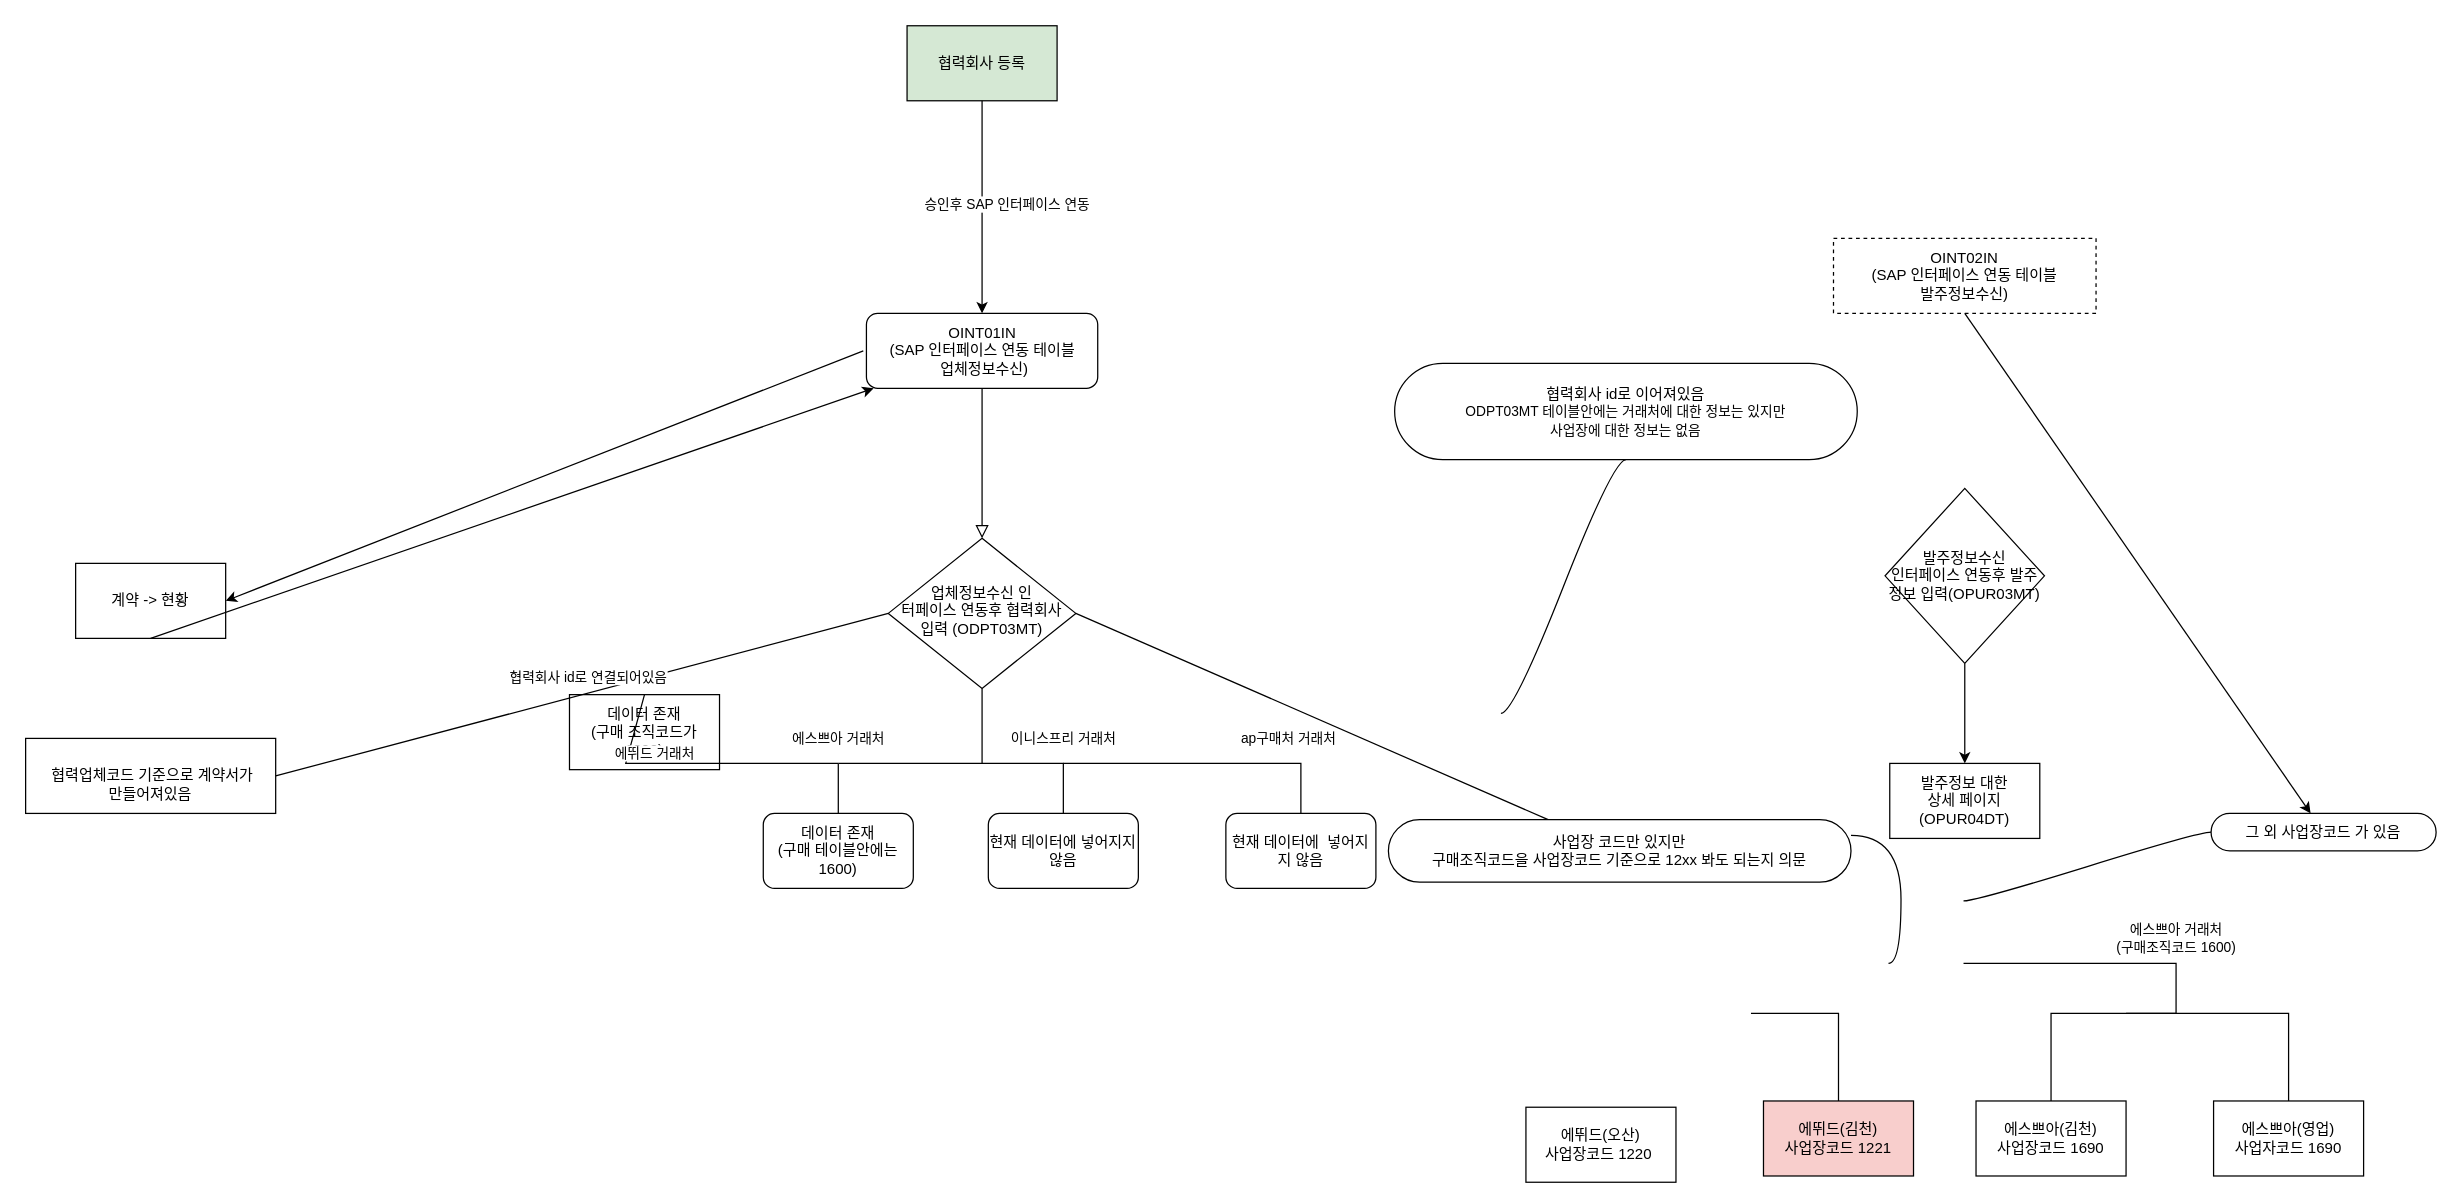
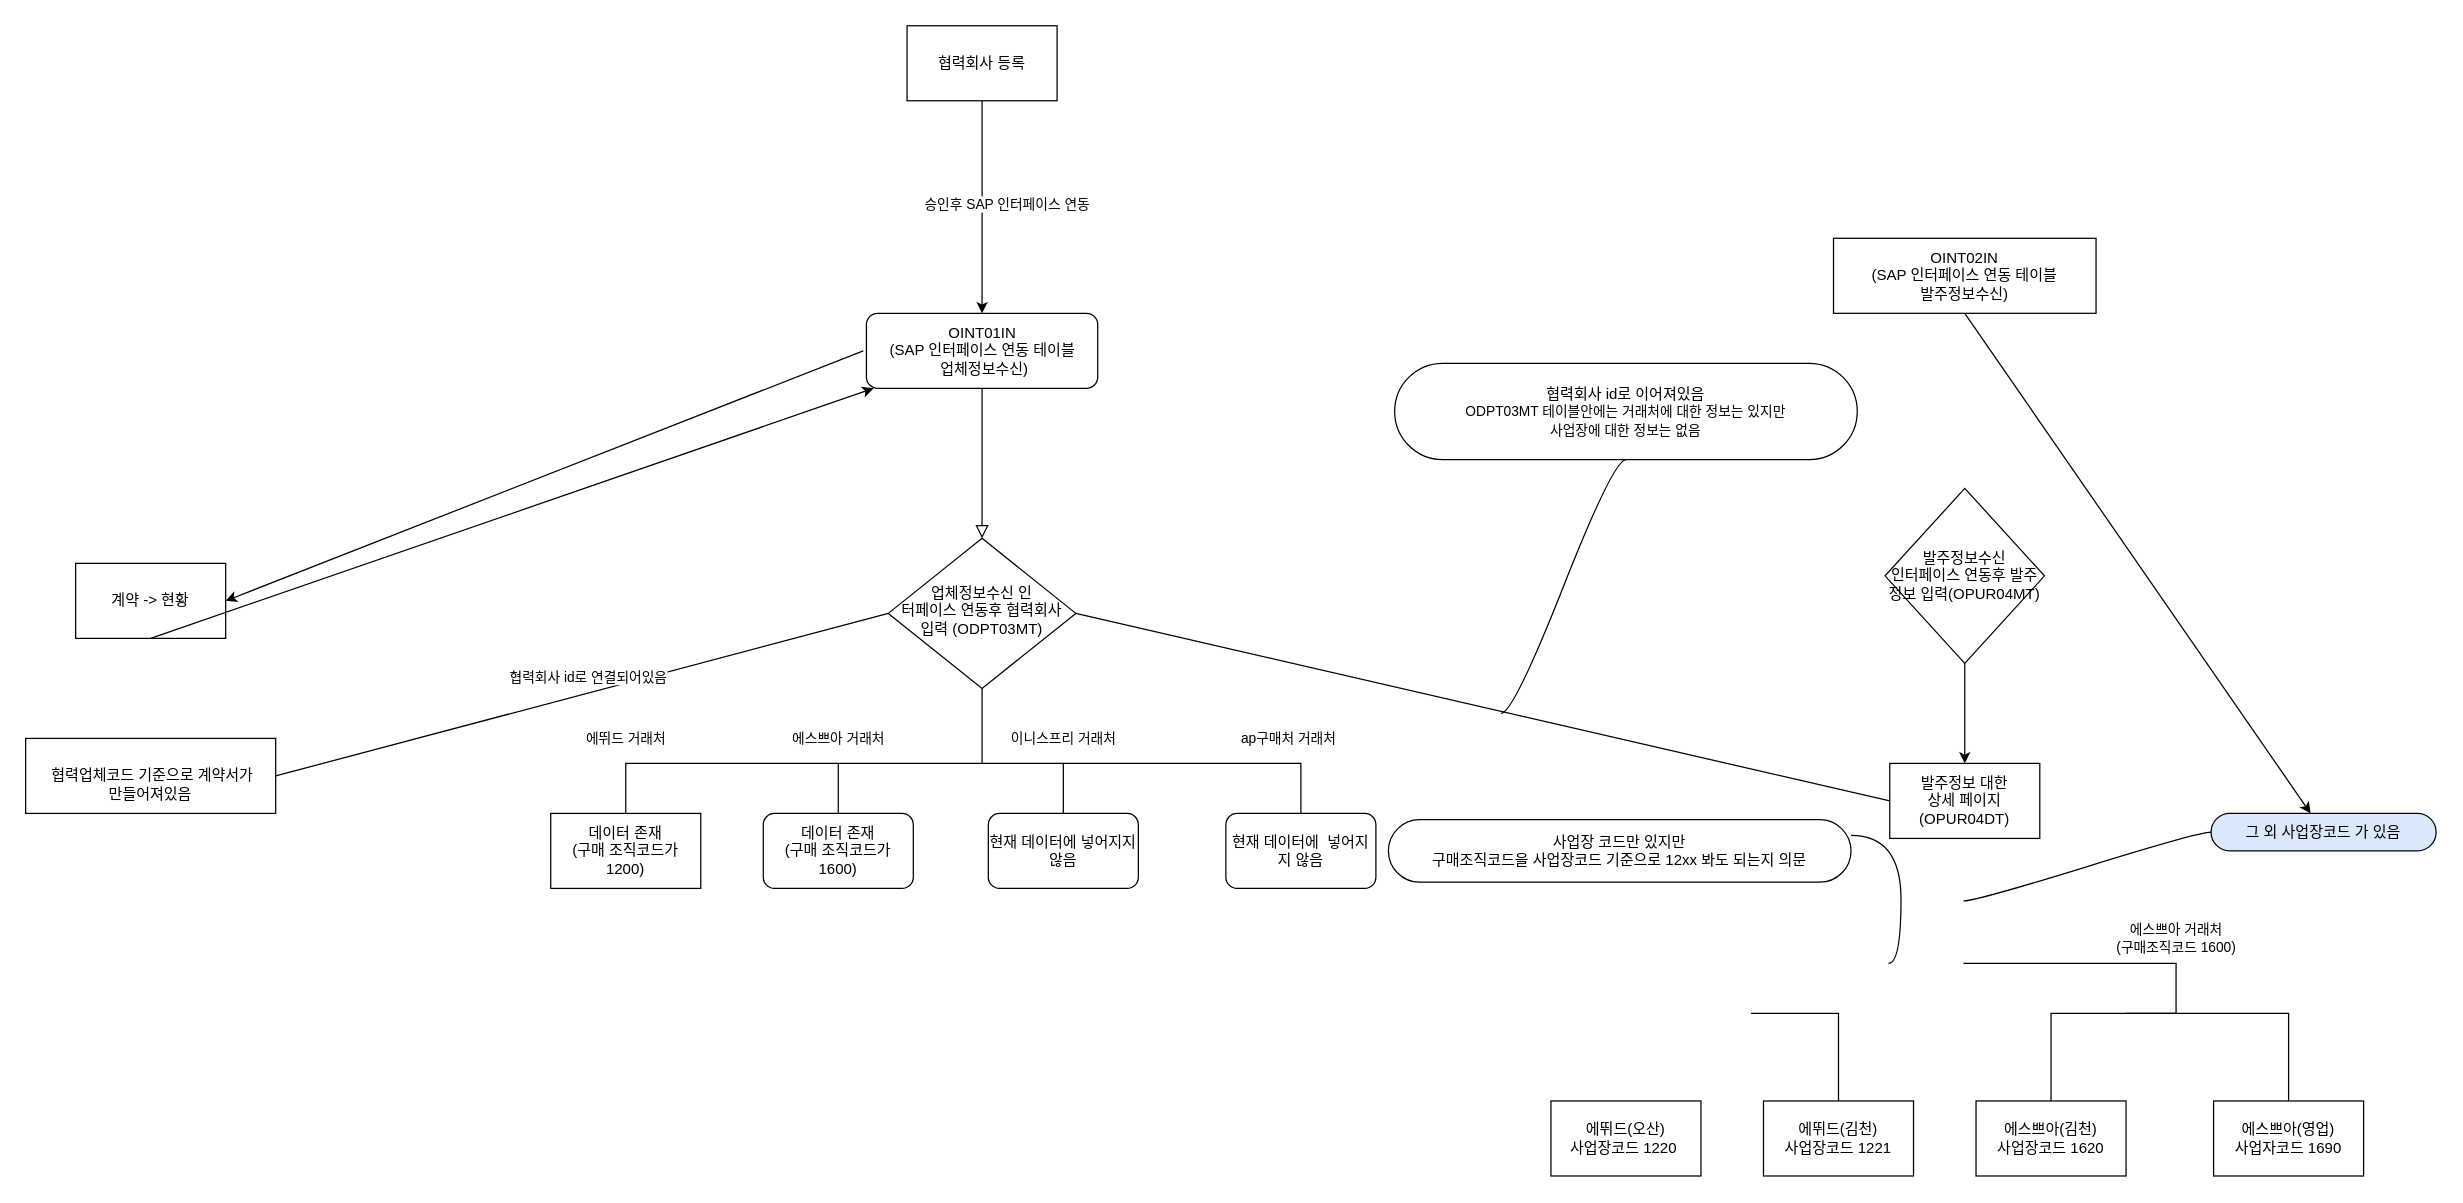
node "협력회사 등록": fillcolor #d5e8d4 -> #ffffff
node "OINT02IN (SAP 인터페이스 연동 테이블 발주정보수신)": style dashed -> solid
node "발주정보수신 인터페이스 연동후 발주정보 입력(OPUR03MT)": label "발주정보수신 인터페이스 연동후 발주정보 입력(OPUR03MT)" -> "발주정보수신 인터페이스 연동후 발주정보 입력(OPUR04MT)"
edge "업체정보수신 인 터페이스 연동후 협력회사 입력 (ODPT03MT)" -- "사업장 코드만 있지만 구매조직코드을 사업장코드 기준으로 12xx 봐도 되는지 의문": now "업체정보수신 인 터페이스 연동후 협력회사 입력 (ODPT03MT)" -- "발주정보 대한 상세 페이지 (OPUR04DT)"
node "데이터 존재 (구매 조직코드가 1200)": moved (644, 732) -> (626, 851)
node "그 외 사업장코드 가 있음": fillcolor #ffffff -> #dae8fc
node "데이터 존재 (구매 테이블안에는 1600)": label "데이터 존재 (구매 테이블안에는 1600)" -> "데이터 존재 (구매 조직코드가 1600)"
node "에뛰드(김천) 사업장코드 1221": fillcolor #f8cecc -> #ffffff
node "에스쁘아(김천) 사업장코드 1690": label "에스쁘아(김천) 사업장코드 1690" -> "에스쁘아(김천) 사업장코드 1620"
node "에뛰드(오산) 사업장코드 1220": moved (1601, 1144) -> (1626, 1138)
